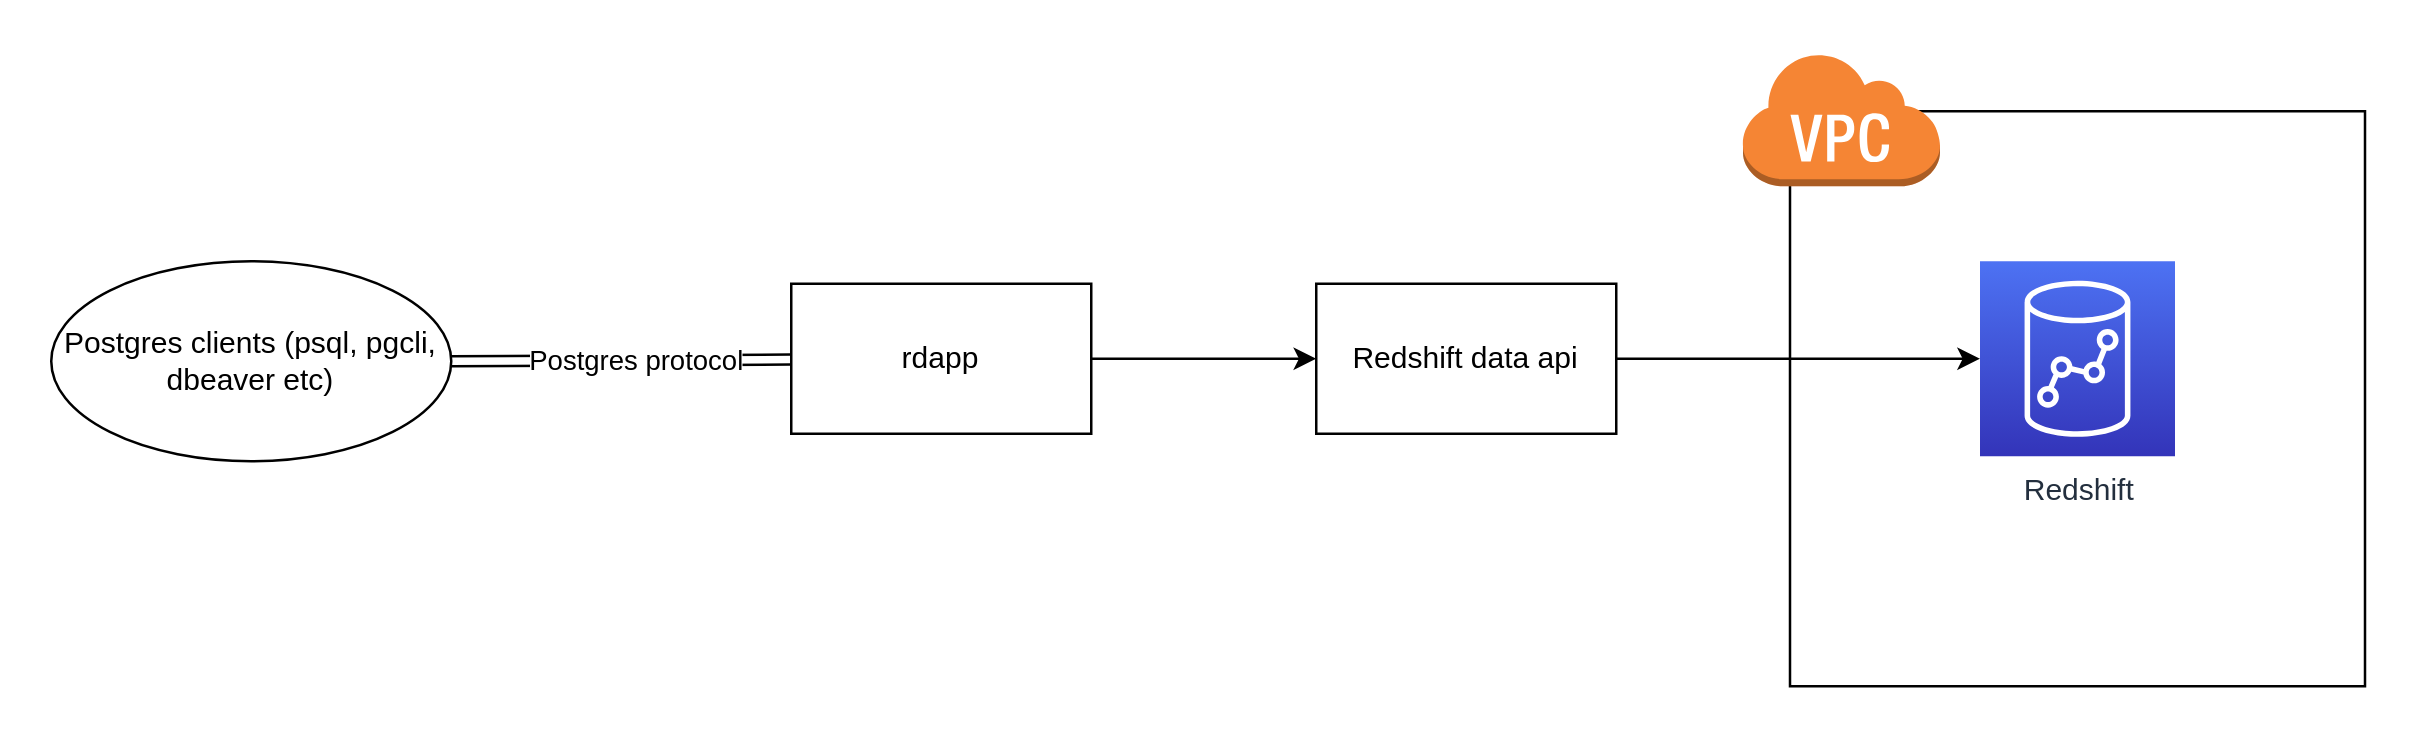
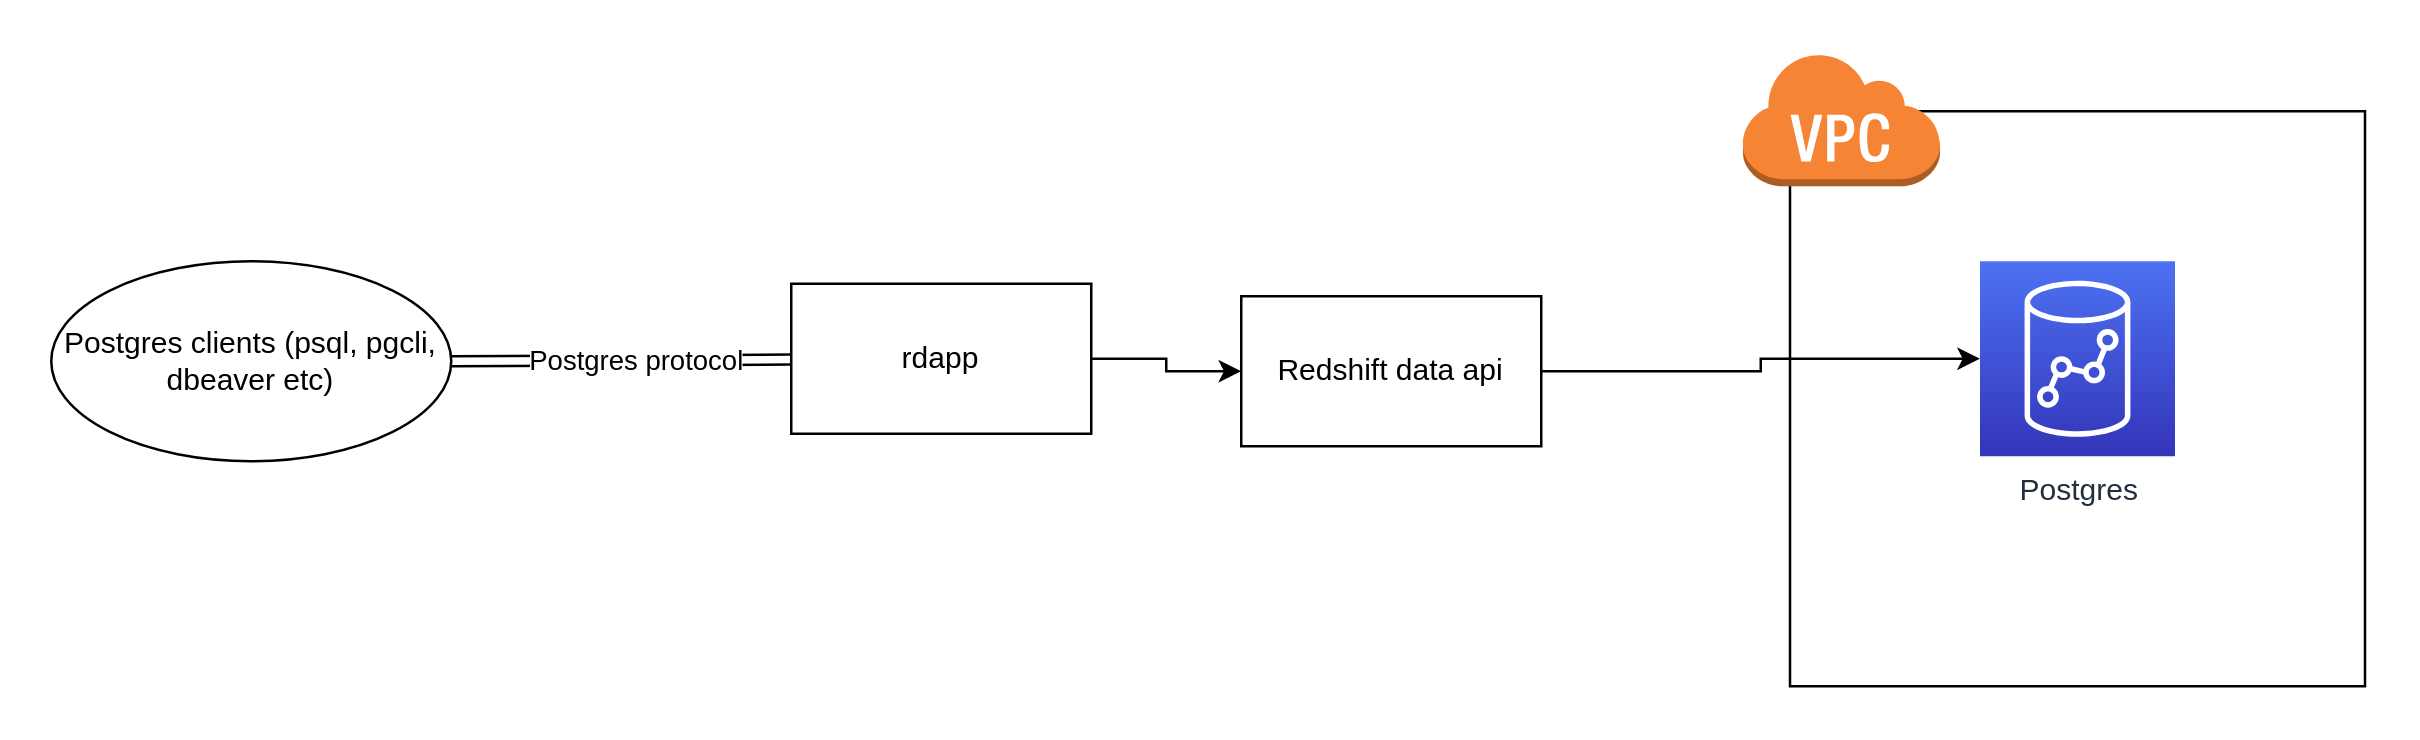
node "Redshift data api": moved (1466, 359) -> (1391, 371)
node "Redshift": label "Redshift" -> "Postgres"
